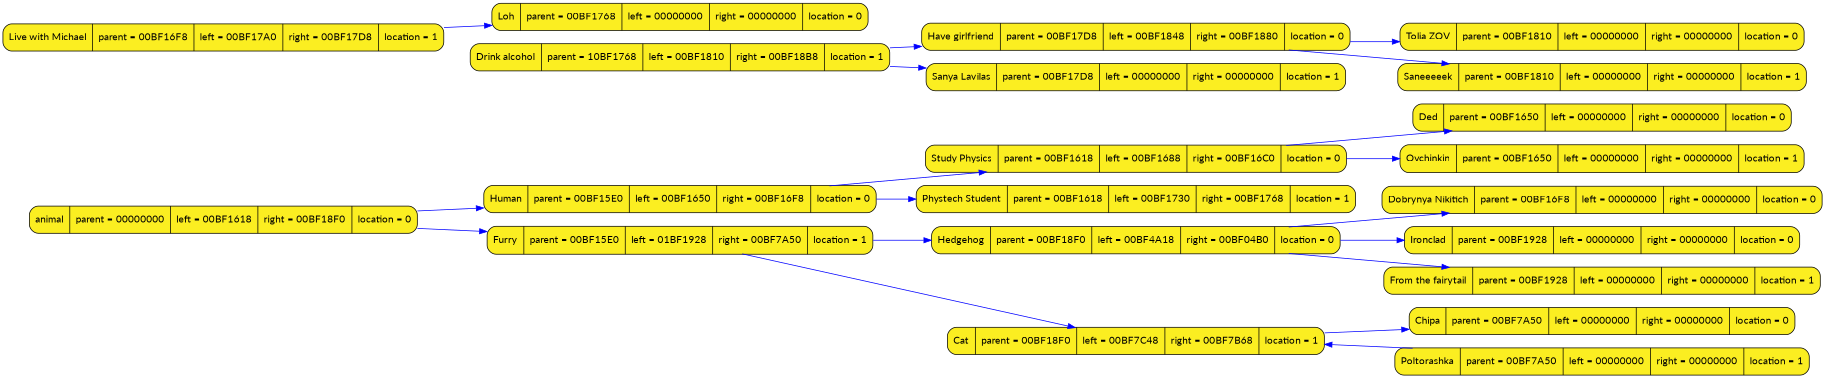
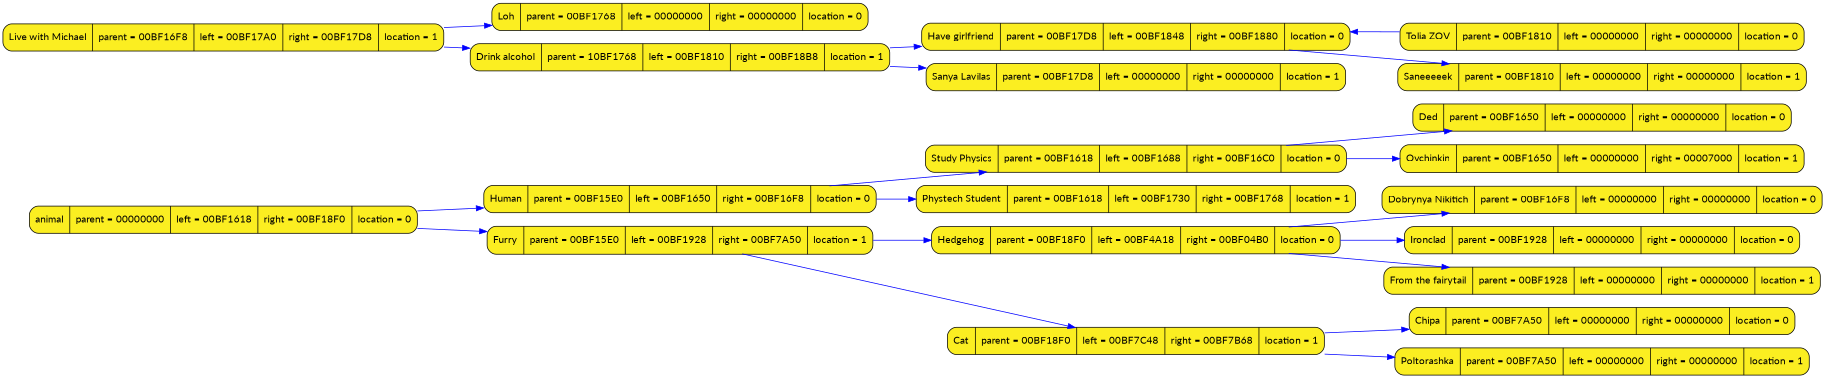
edge "Have girlfriend" -> "Tolia ZOV": reversed
edge "Live with Michael" -> "Drink alcohol": added
node "Ovchinkin": text "right = 00000000" -> "right = 00007000"
node "Furry": text "left = 01BF1928" -> "left = 00BF1928"
edge "Poltorashka" -> "Cat": reversed
